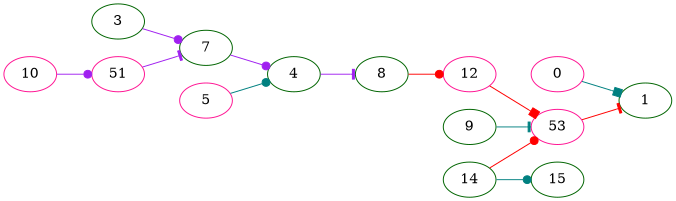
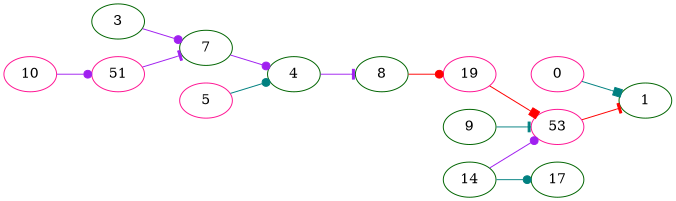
node "12": label "12" -> "19"
edge "14" -> "53": color red -> purple
node "15": label "15" -> "17"
